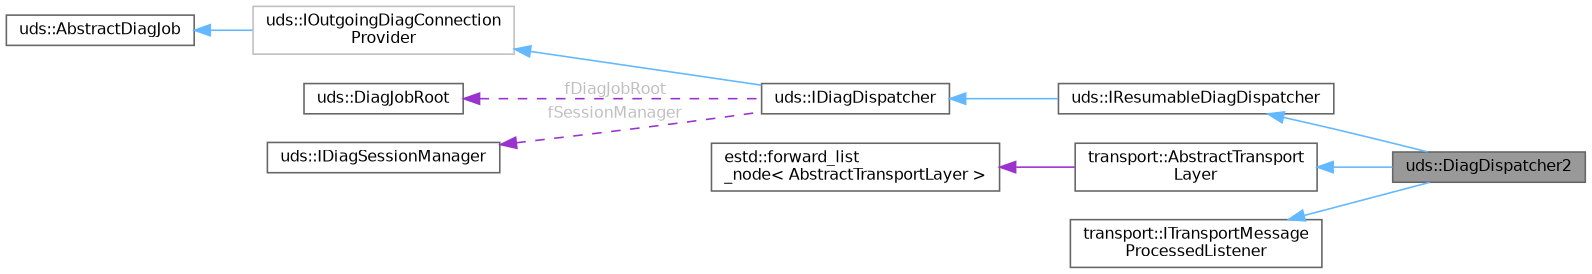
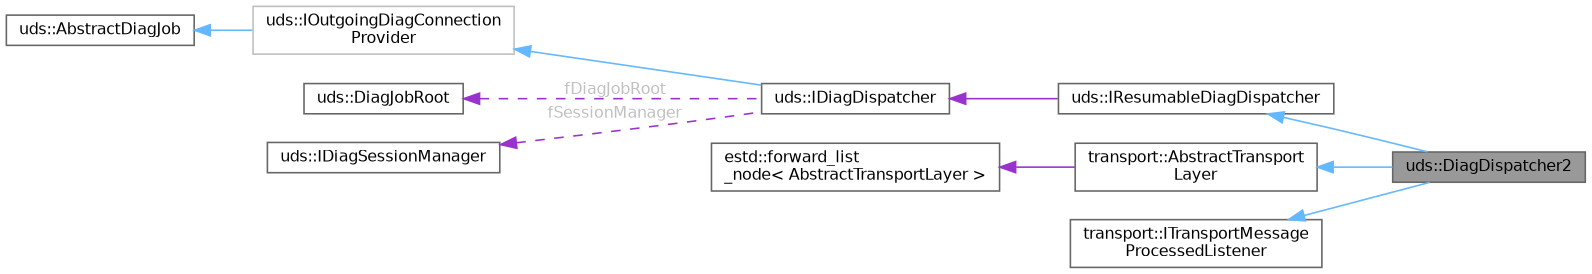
edge "uds::IResumableDiagDispatcher" -> "uds::IDiagDispatcher": color steelblue1 -> darkorchid3
